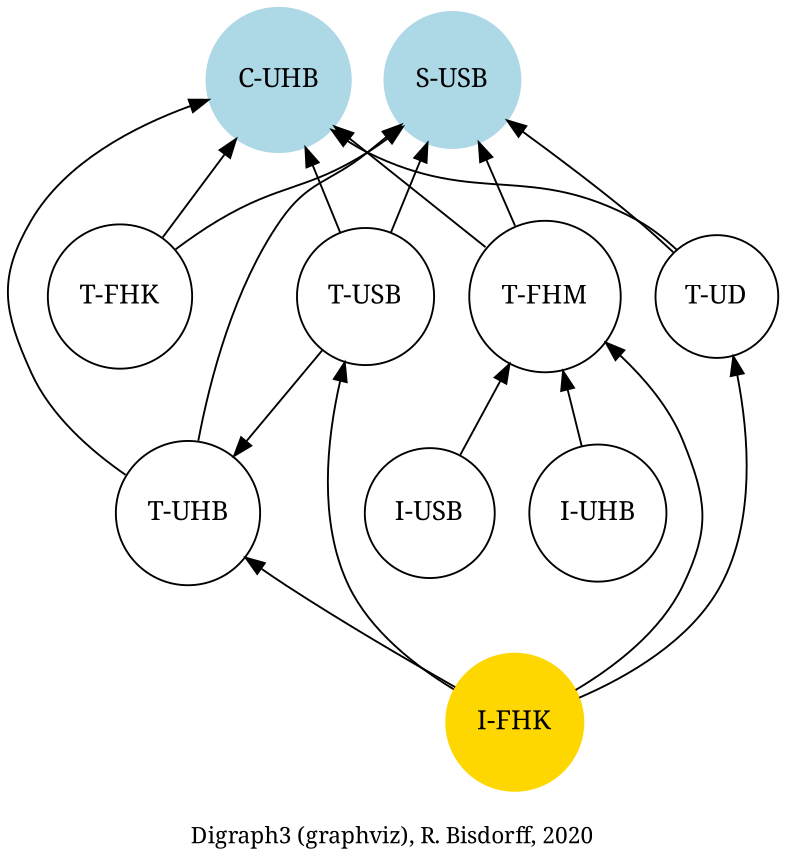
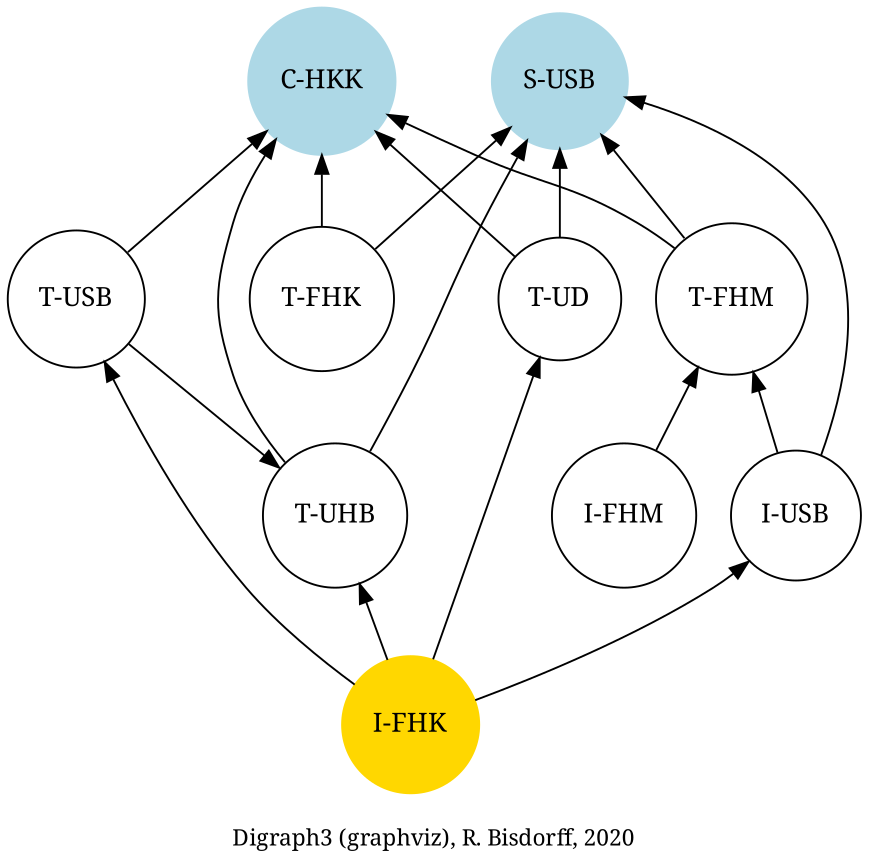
node "C-UHB": label "C-UHB" -> "C-HKK"
edge "T-USB" -> "S-USB": now "I-USB" -> "S-USB"
node "I-UHB": label "I-UHB" -> "I-FHM"
edge "I-FHK" -> "T-FHM": now "I-FHK" -> "I-USB"
